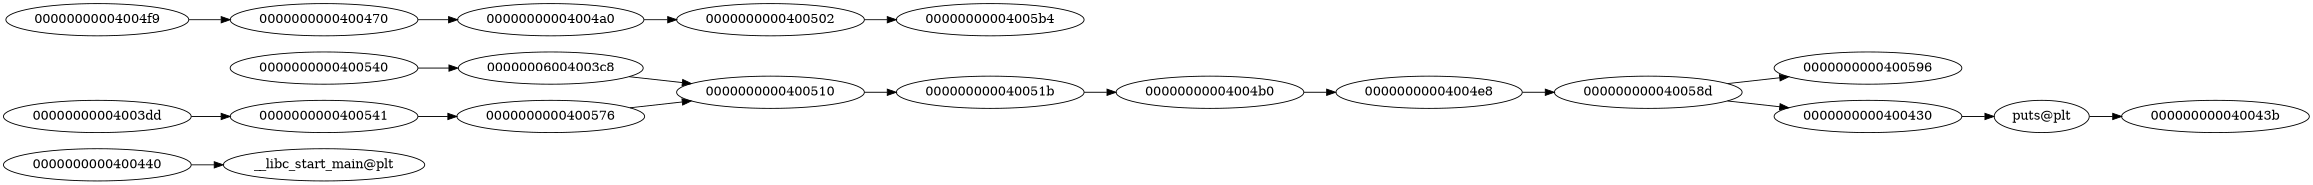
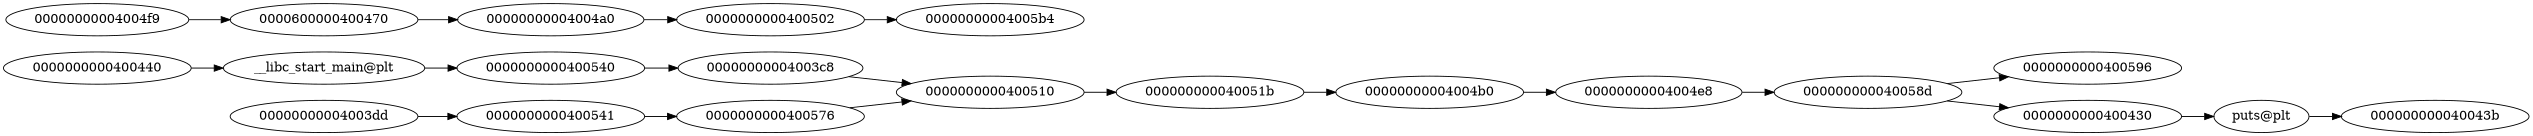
node "0000000000400470": label "0000000000400470" -> "0000600000400470"
edge "__libc_start_main@plt" -> "0000000000400540": added
node "00000006004003c8": label "00000006004003c8" -> "00000000004003c8"
